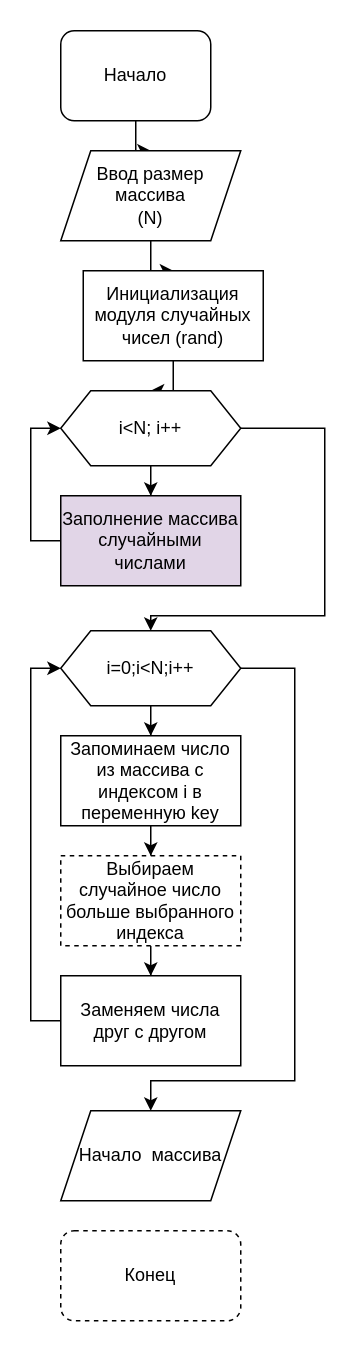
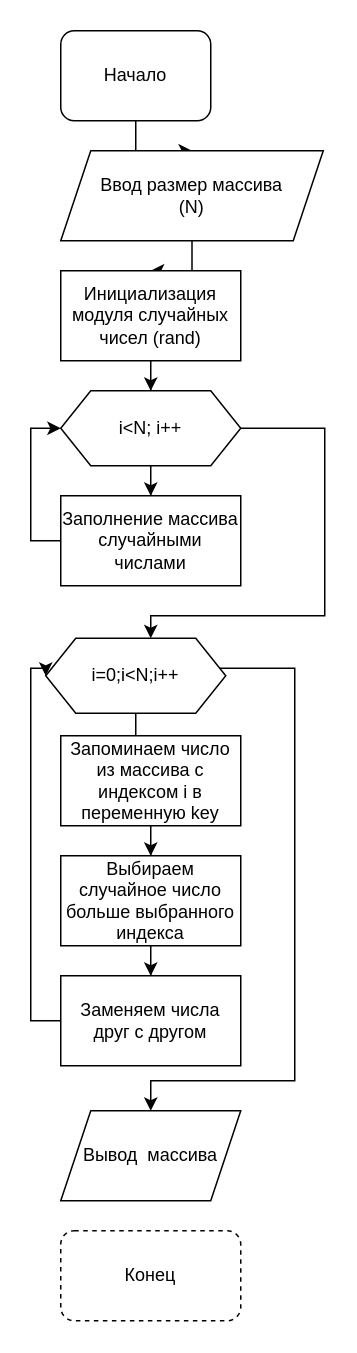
node "Ввод размер массива (N)": size 180x90 -> 263x90
node "Инициализация модуля случайных чисел (rand)": moved (173, 316) -> (151, 316)
node "Заполнение массива случайными числами": fillcolor #e1d5e7 -> #ffffff
node "i=0;i<N;i++": moved (151, 668) -> (136, 676)
node "Выбираем случайное число больше выбранного индекса": style dashed -> solid
node "Начало массива": label "Начало массива" -> "Вывод массива"
